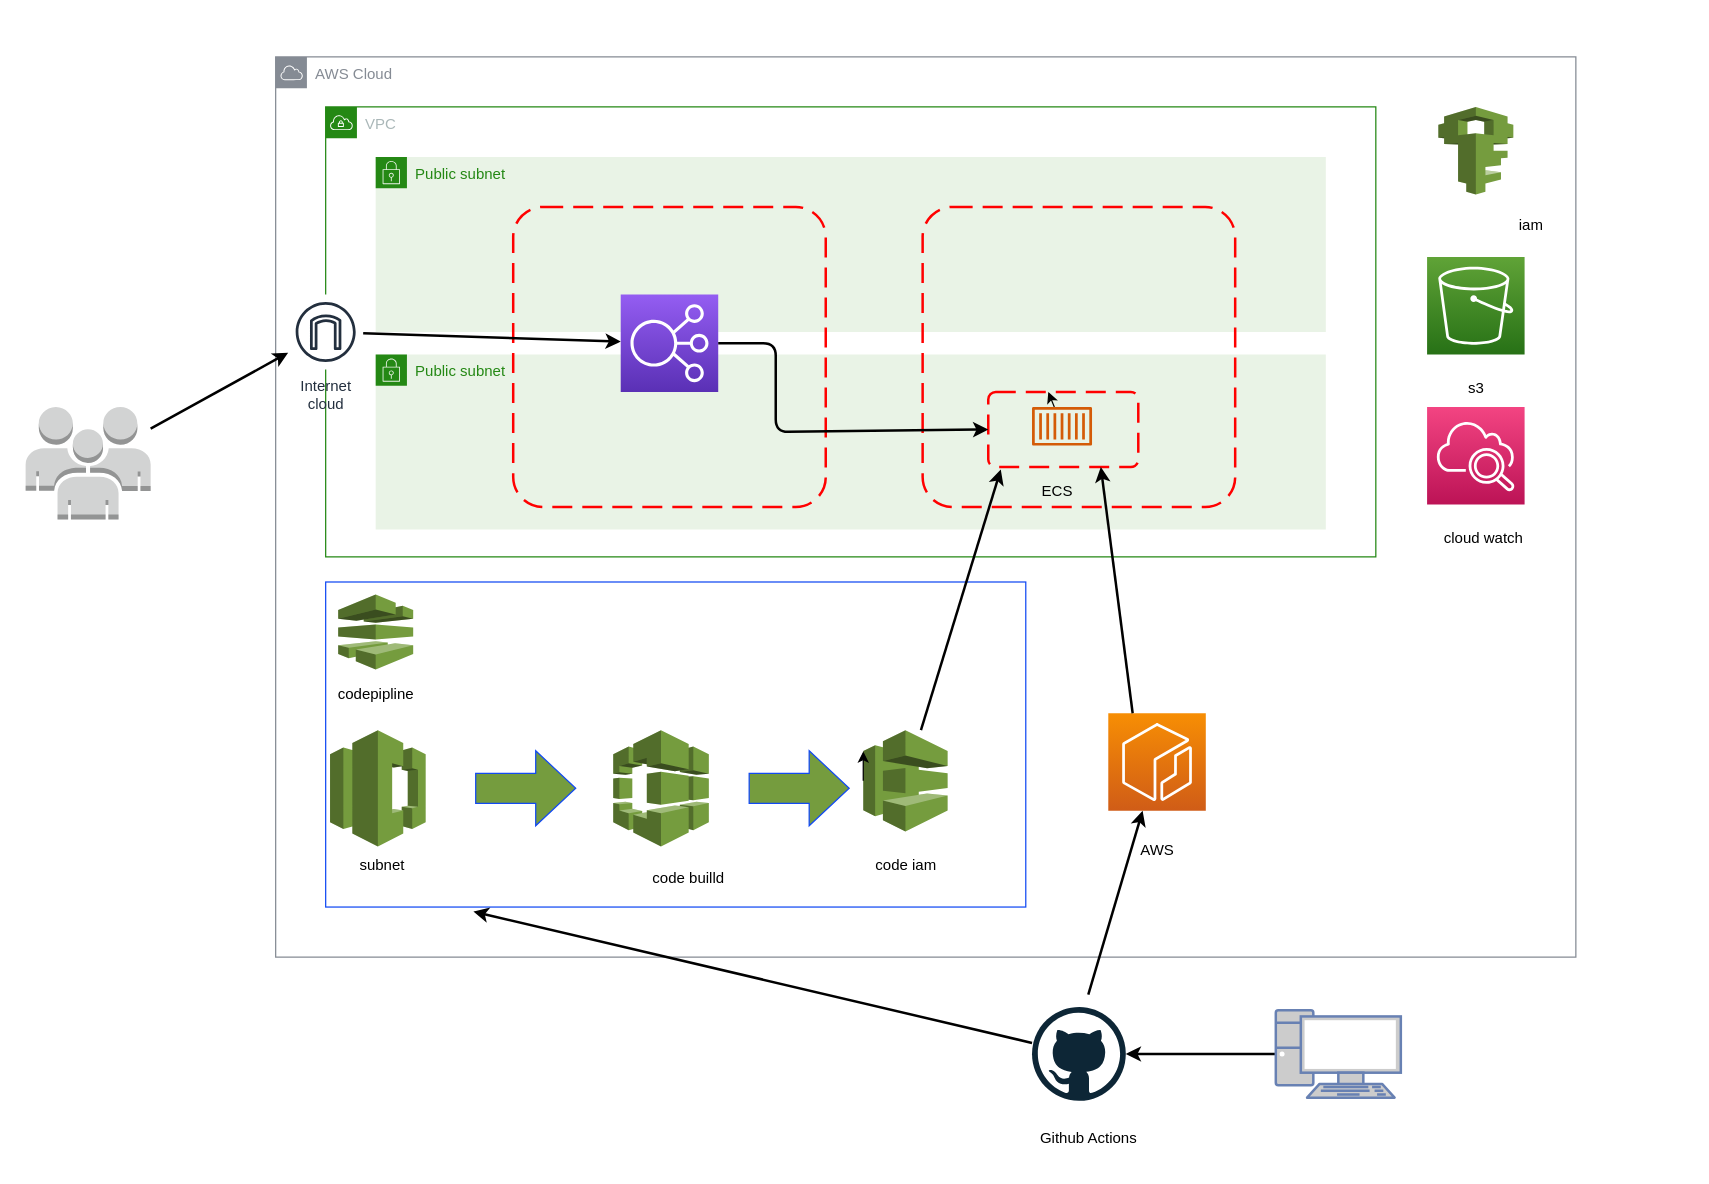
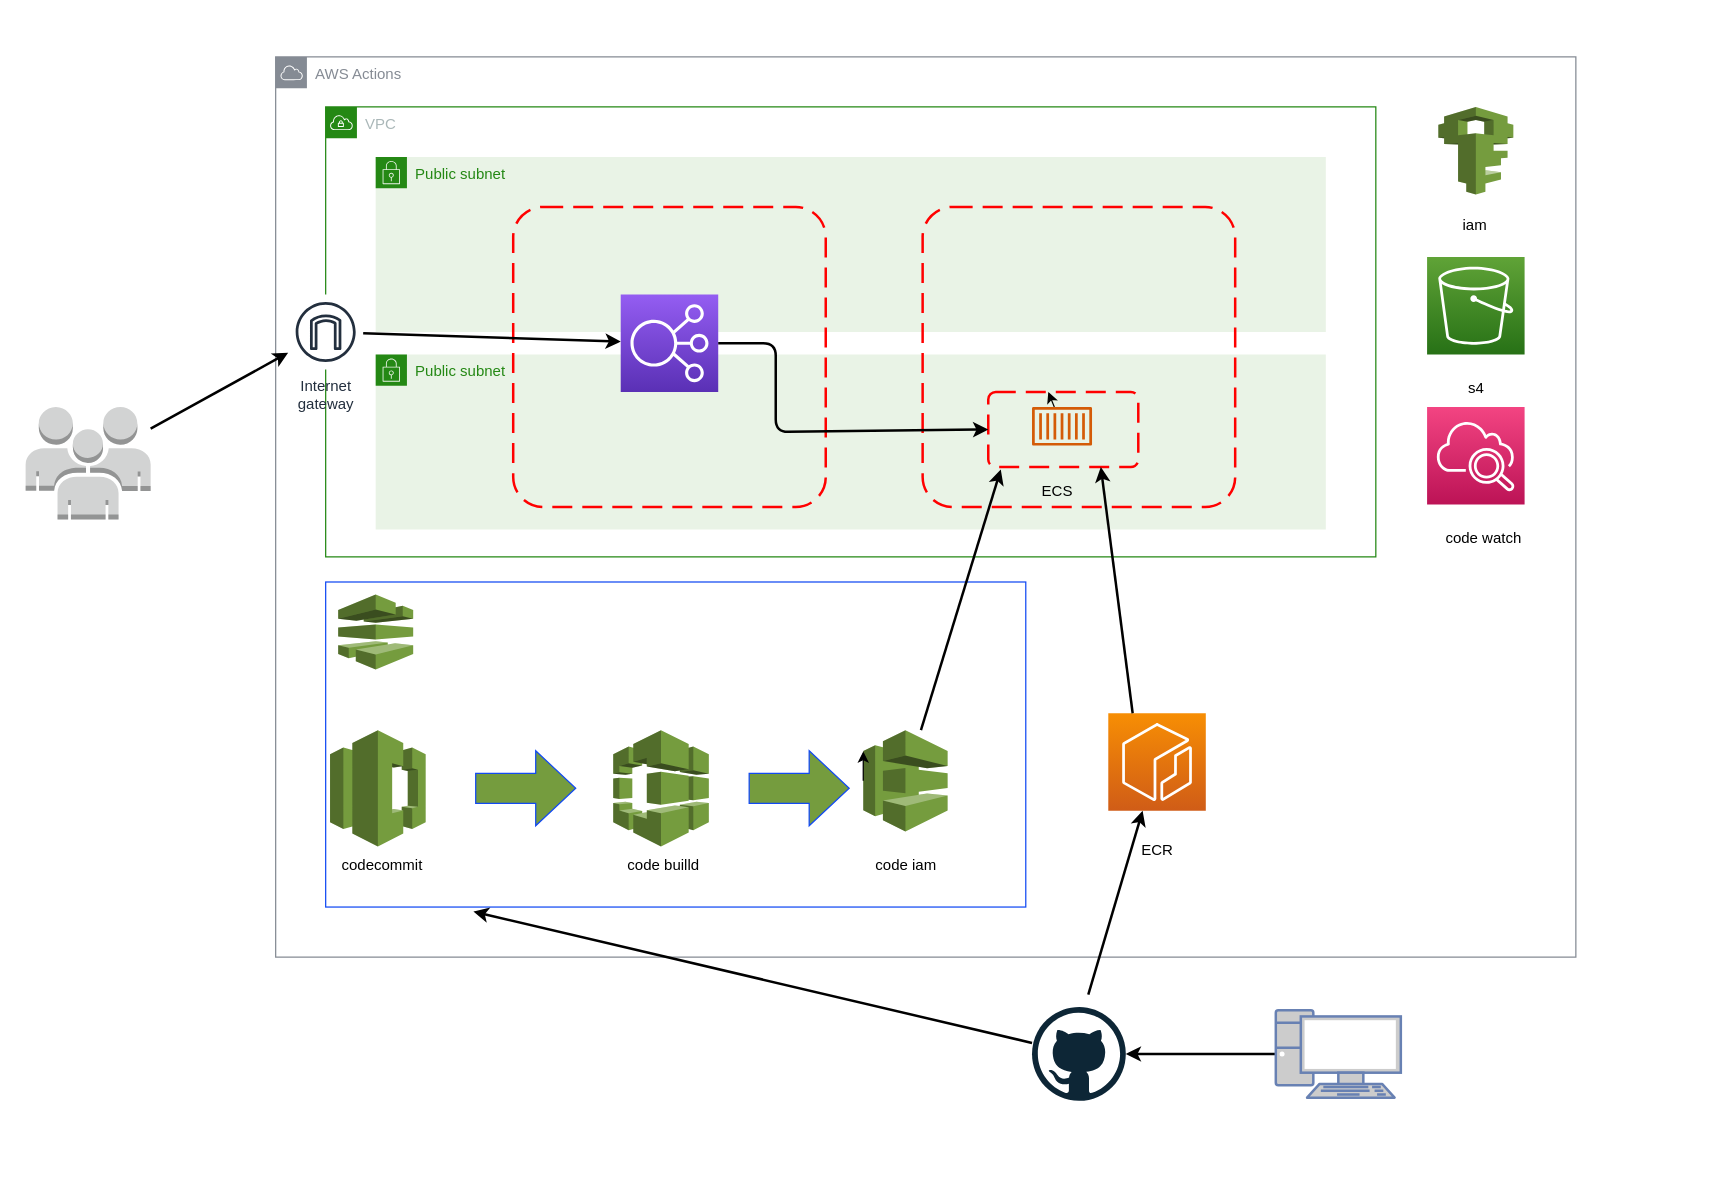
node "AWS Cloud": label "AWS Cloud" -> "AWS Actions"
node "iam": moved (1531, 226) -> (1474, 226)
node "s3": label "s3" -> "s4"
node "Internet cloud": label "Internet cloud" -> "Internet gateway"
node "cloud watch": label "cloud watch" -> "code watch"
node "codepipline": removed
node "AWS": label "AWS" -> "ECR"
node "subnet": label "subnet" -> "codecommit"
node "code builld": moved (688, 878) -> (663, 865)
node "Github Actions": removed
